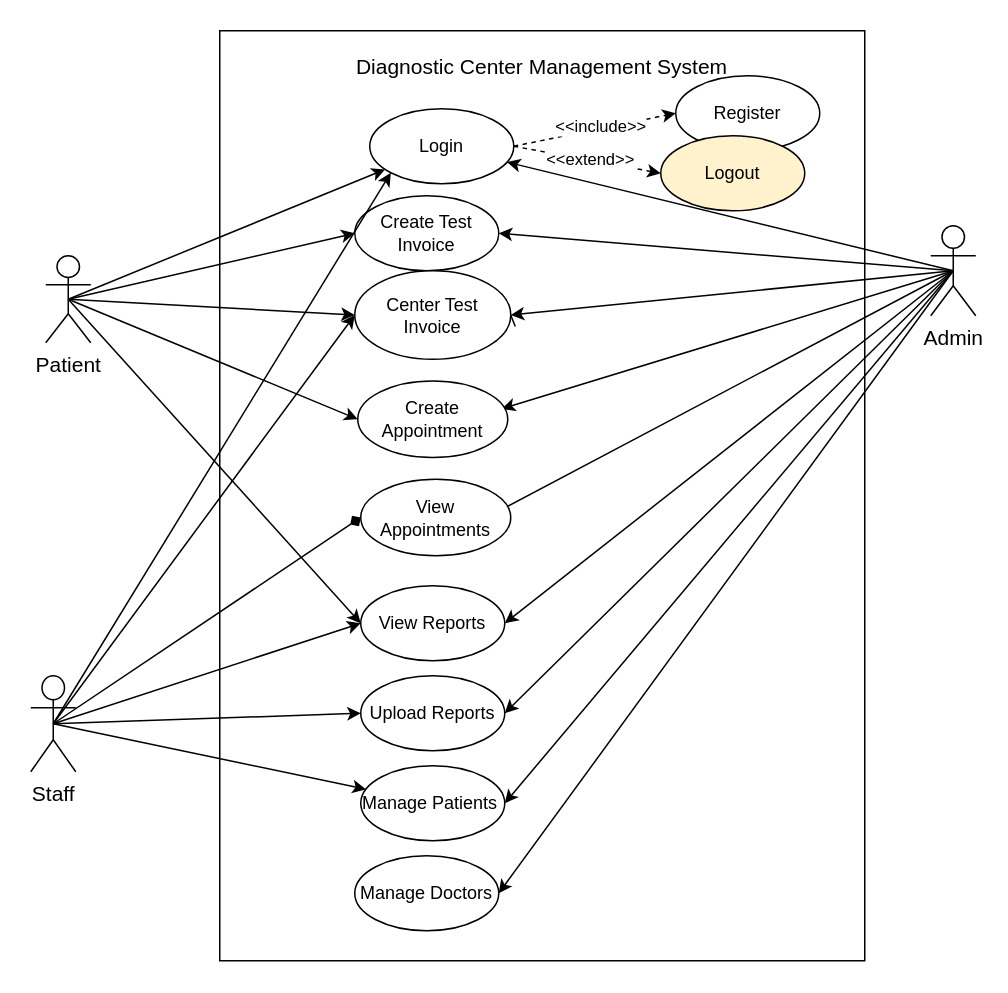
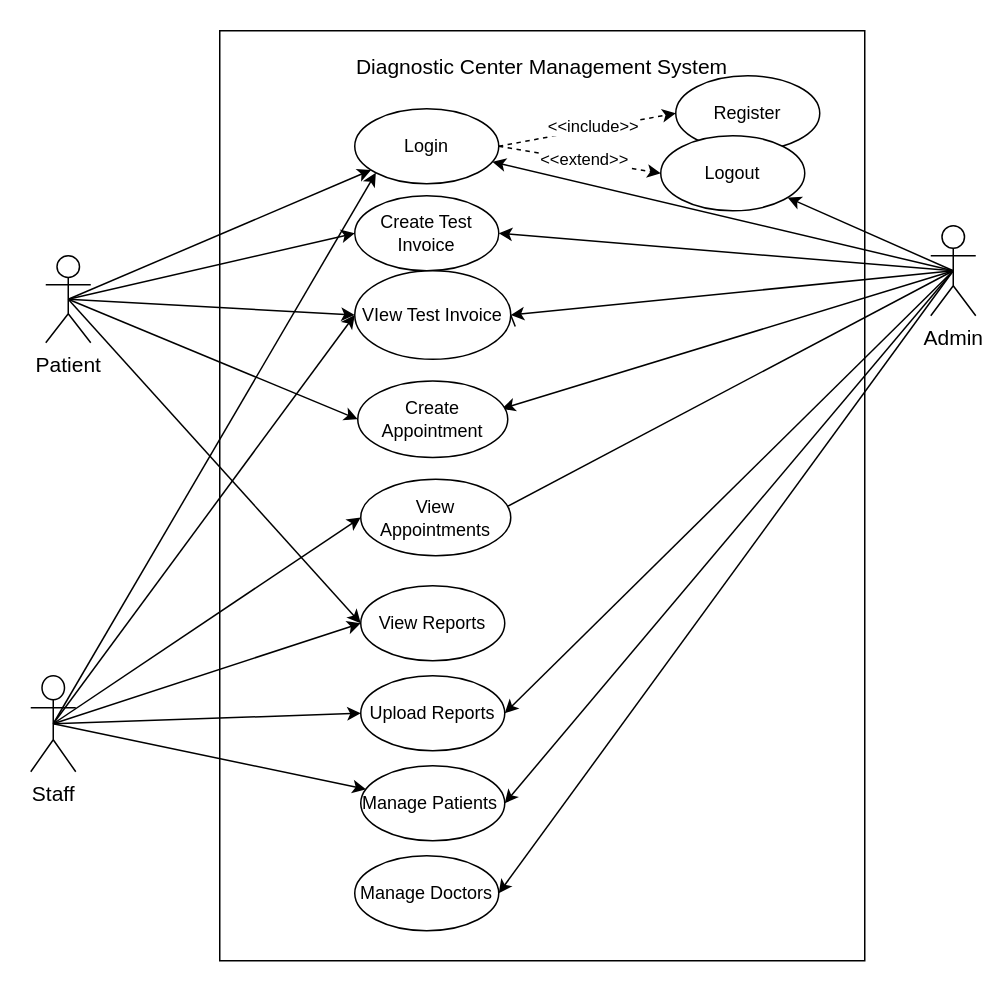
node "Login": moved (442, 146) -> (427, 146)
node "Logout": fillcolor #fff2cc -> #ffffff
node "Center Test Invoice": label "Center Test Invoice" -> "VIew Test Invoice"
edge "Admin" -> "View Reports": now "Admin" -> "Logout"
edge "Staff" -> "View Appointments": arrowhead diamond -> classic
